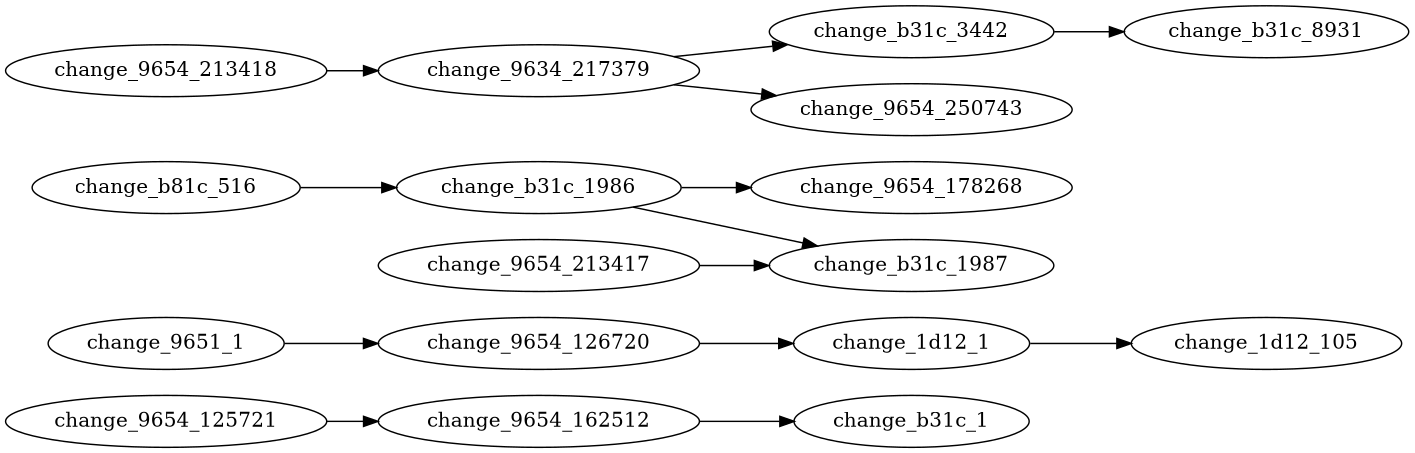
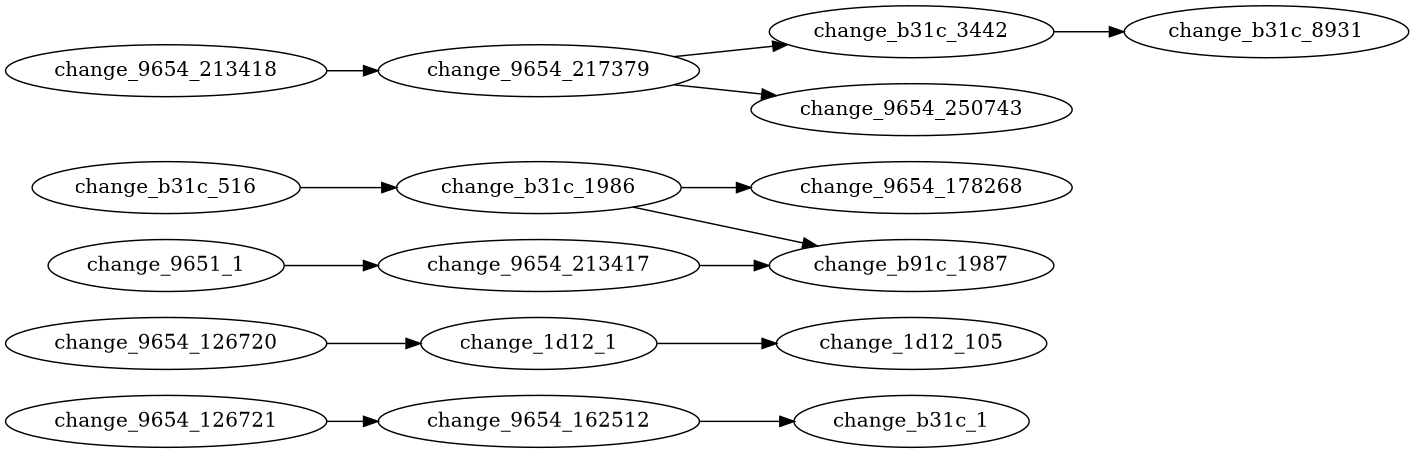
node "change_9634_217379": label "change_9634_217379" -> "change_9654_217379"
node "change_b81c_516": label "change_b81c_516" -> "change_b31c_516"
node "change_b31c_1987": label "change_b31c_1987" -> "change_b91c_1987"
edge "change_9651_1" -> "change_9654_126720": now "change_9651_1" -> "change_9654_213417"
node "change_9654_125721": label "change_9654_125721" -> "change_9654_126721"
